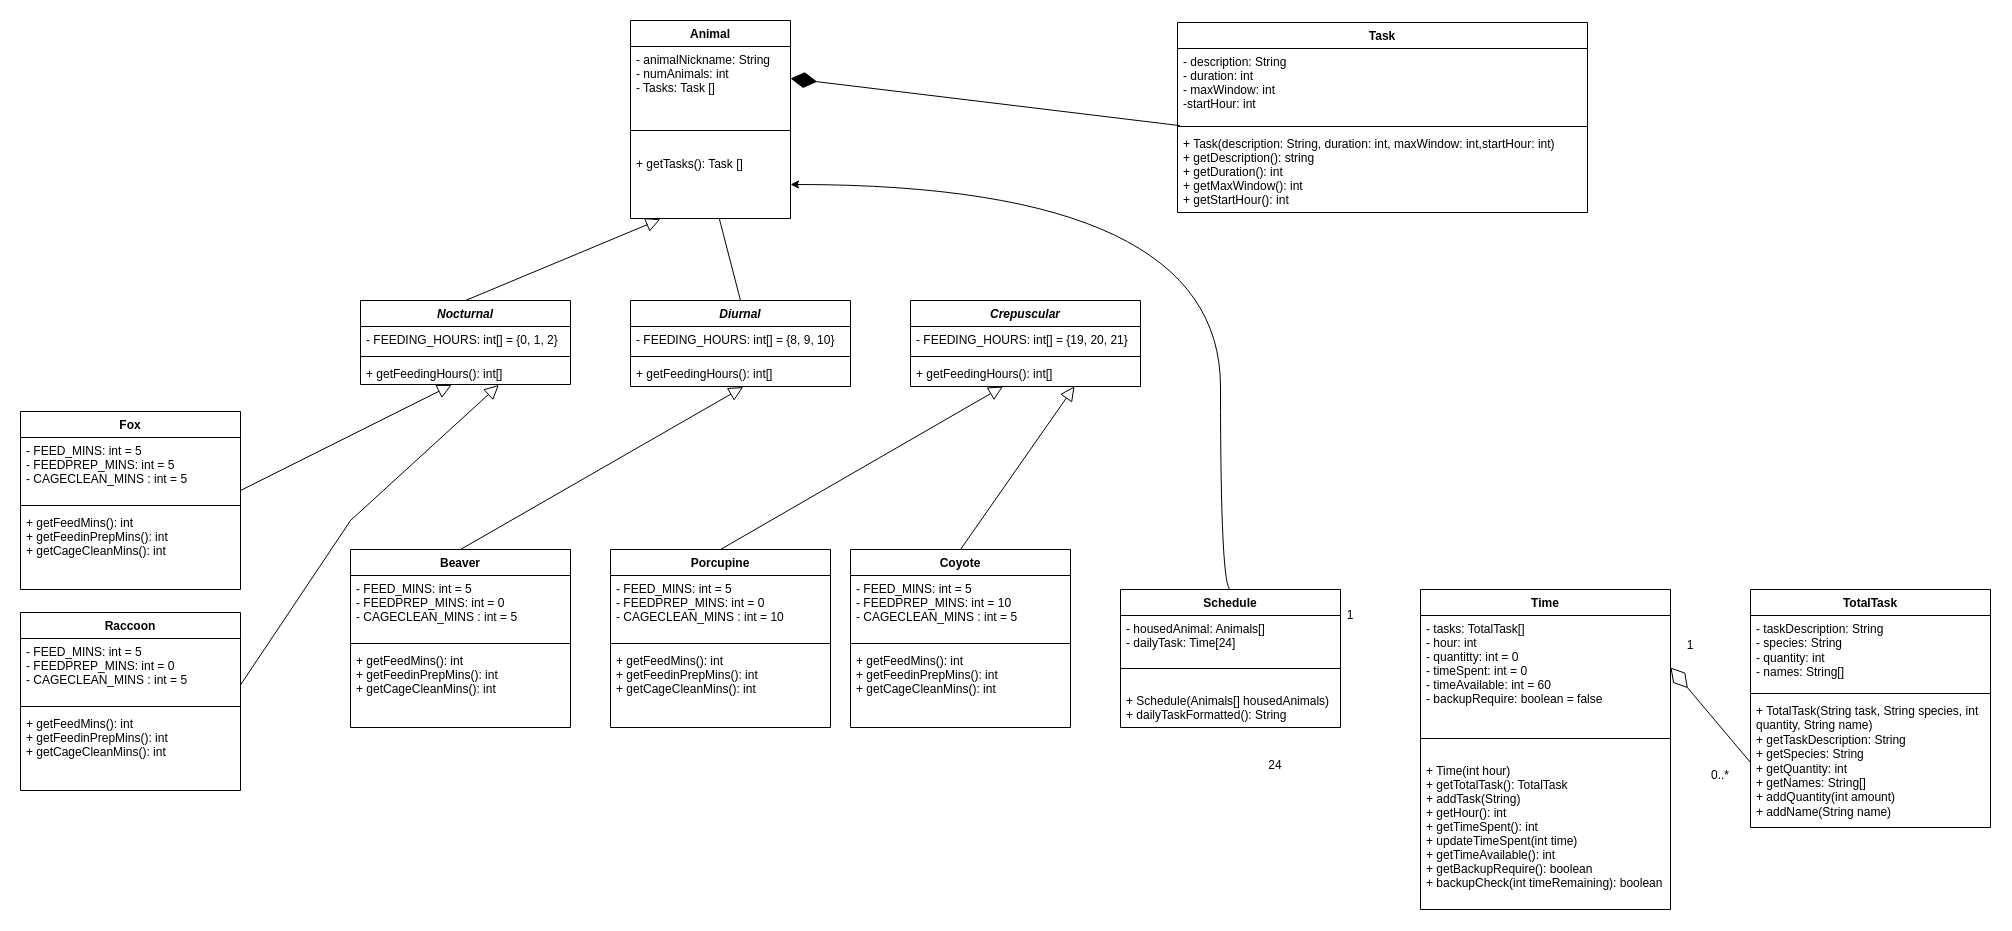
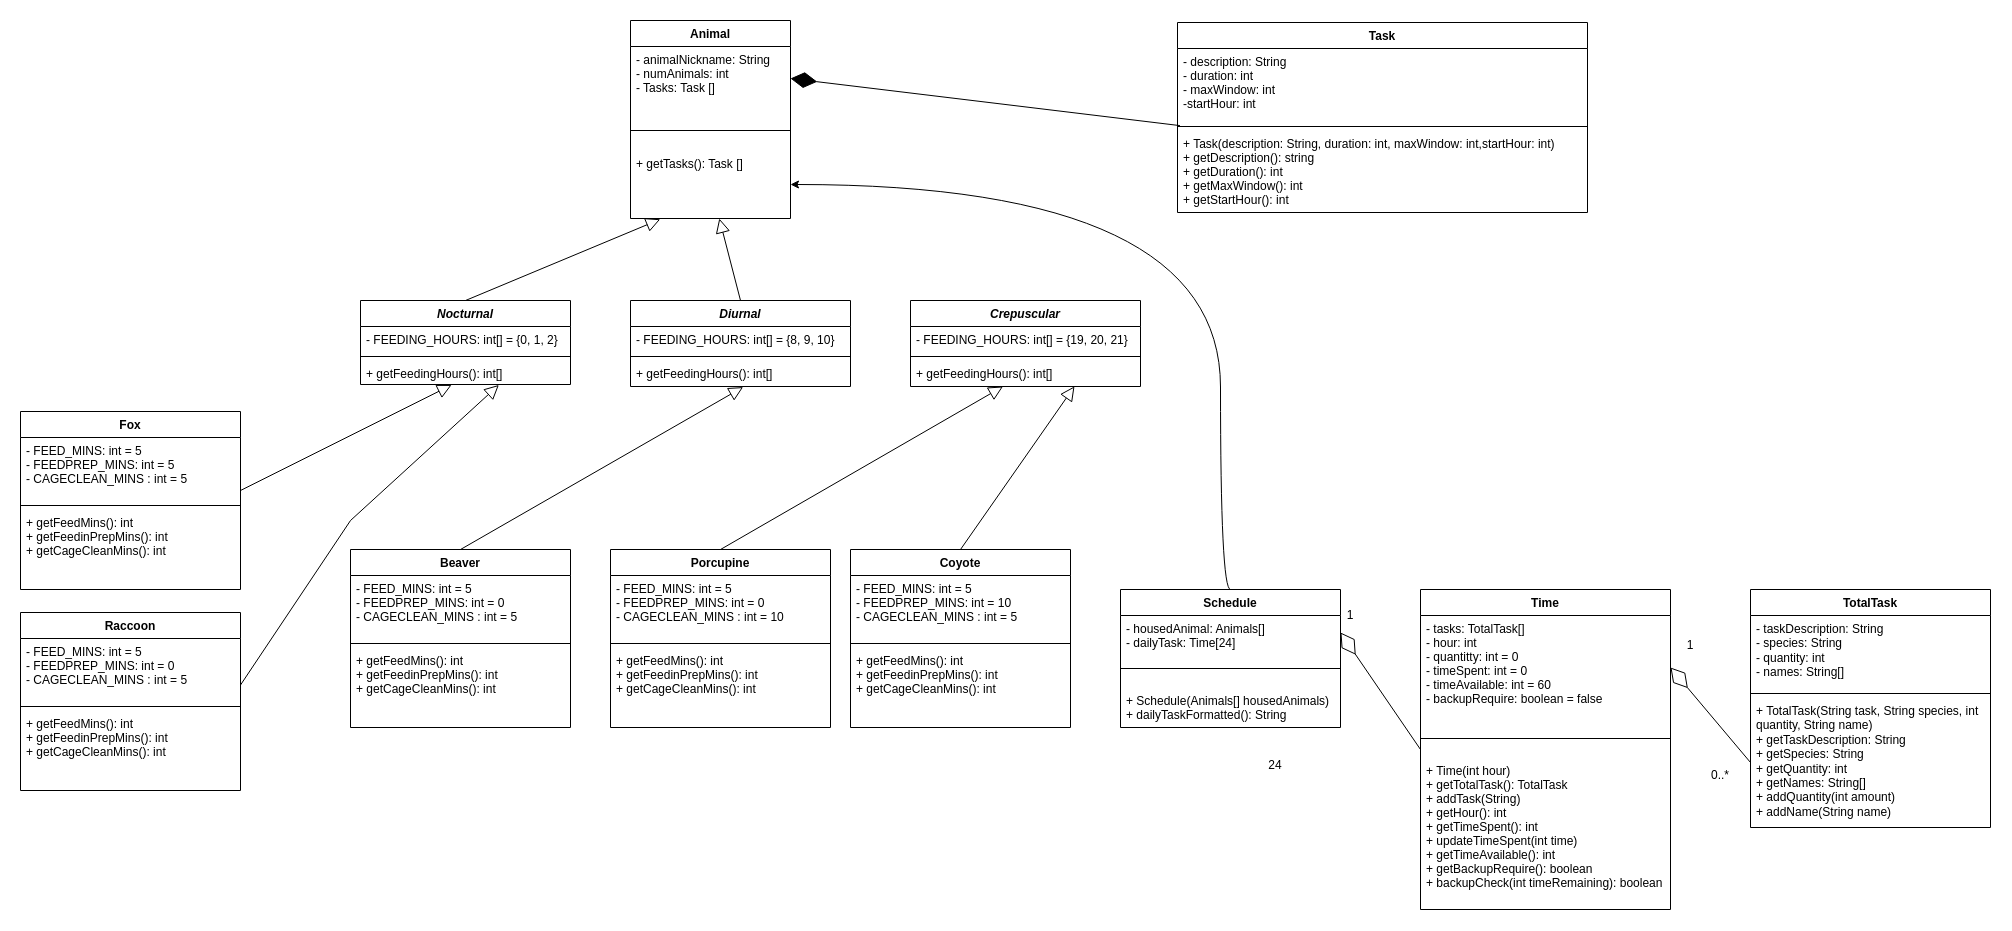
edge "+ getTasks(): Task []" -- "Diurnal": arrowhead none -> block
edge "Time" -> "- housedAnimal: Animals[] - dailyTask: Time[24]": added
